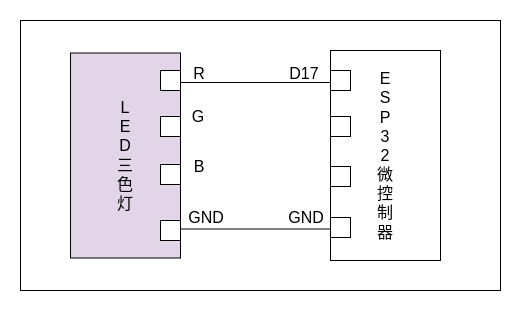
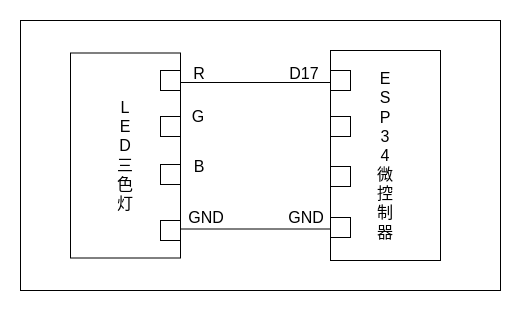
node "L E D 三 色 灯": fillcolor #e1d5e7 -> #ffffff
node "E S P 3 2 微 控 制 器": label "E S P 3 2 微 控 制 器" -> "E S P 3 4 微 控 制 器"
